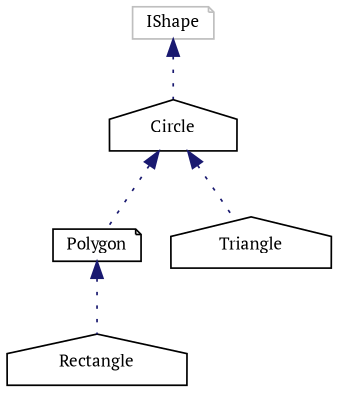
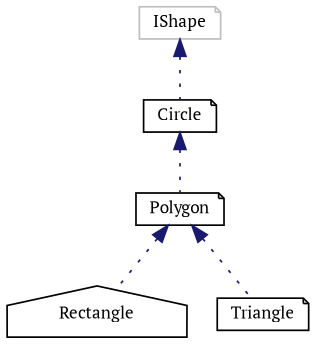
node "Circle": shape house -> note
edge "Triangle" -> "Circle": now "Triangle" -> "Polygon"
node "Triangle": shape house -> note
